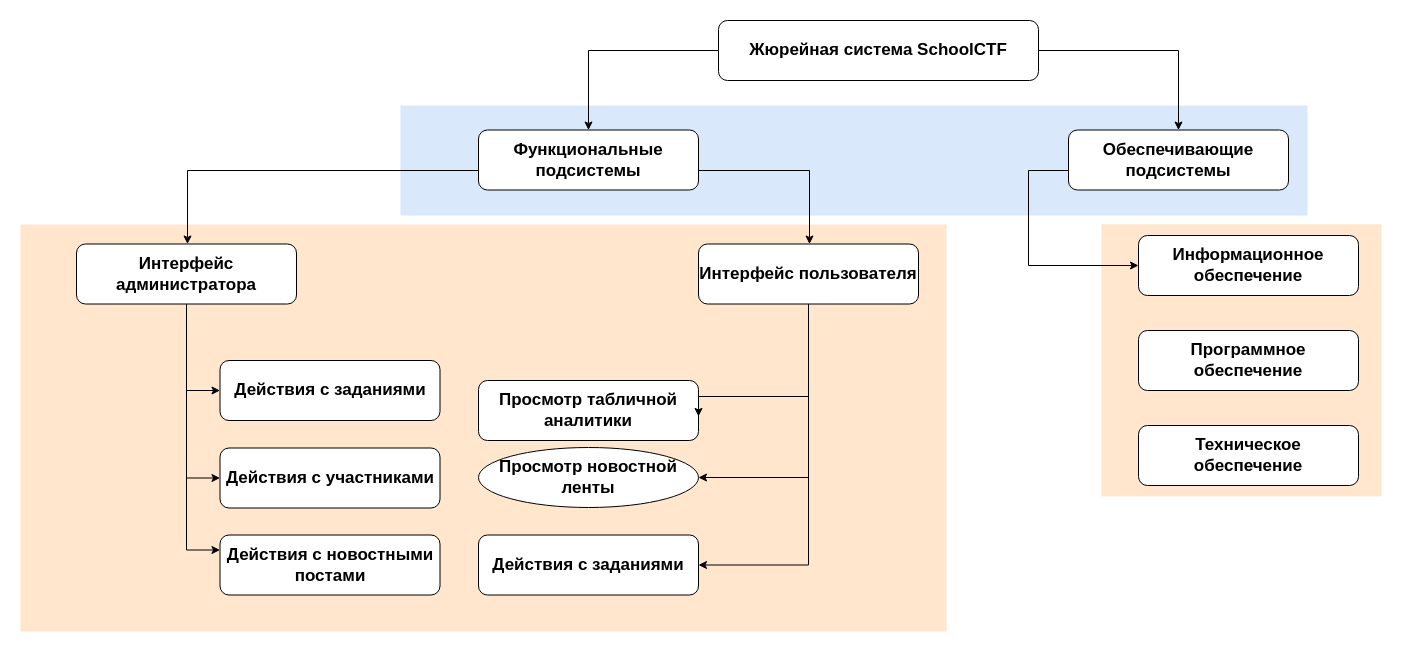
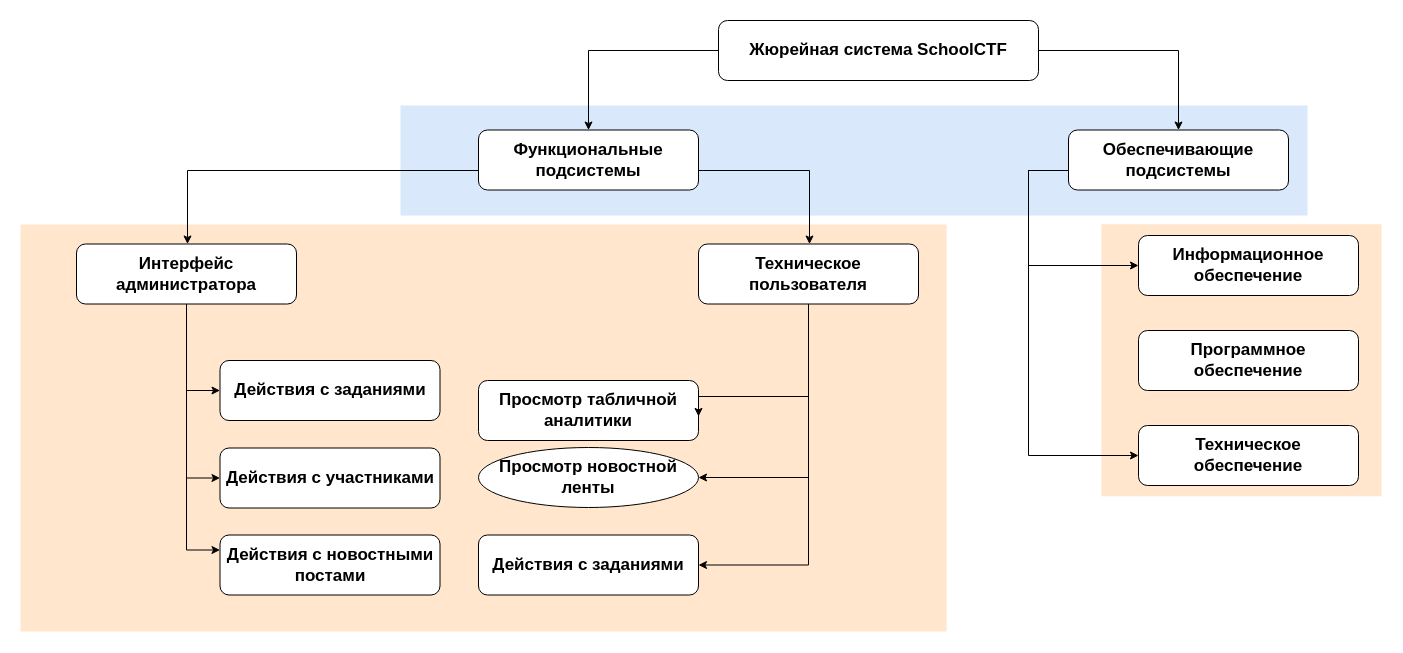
node "Интерфейс пользователя": label "Интерфейс пользователя" -> "Техническое пользователя"
edge "Обеспечивающие подсистемы" -> "Техническое обеспечение": added
